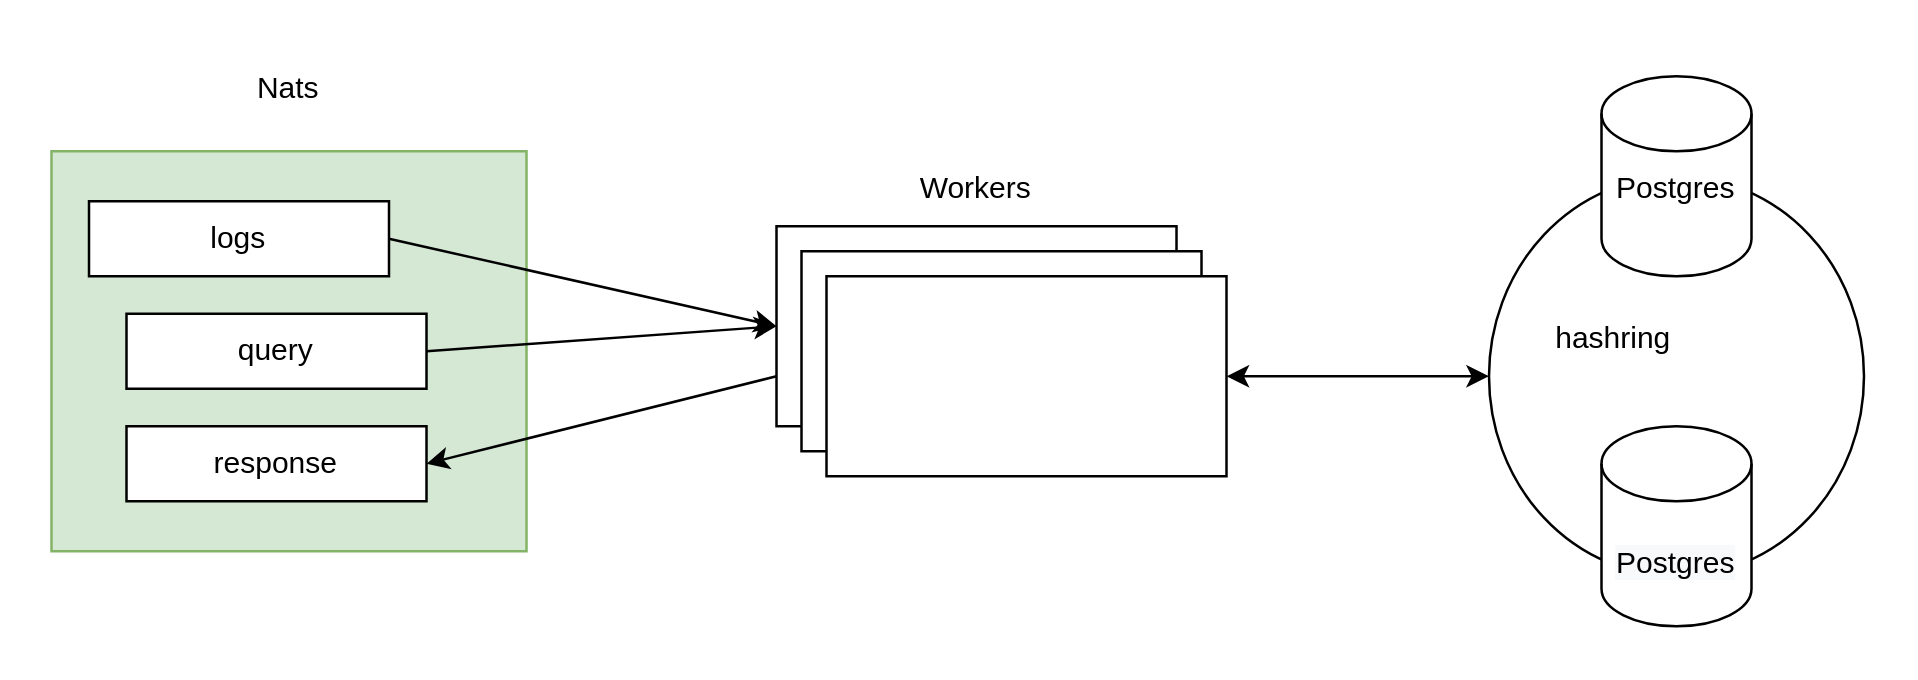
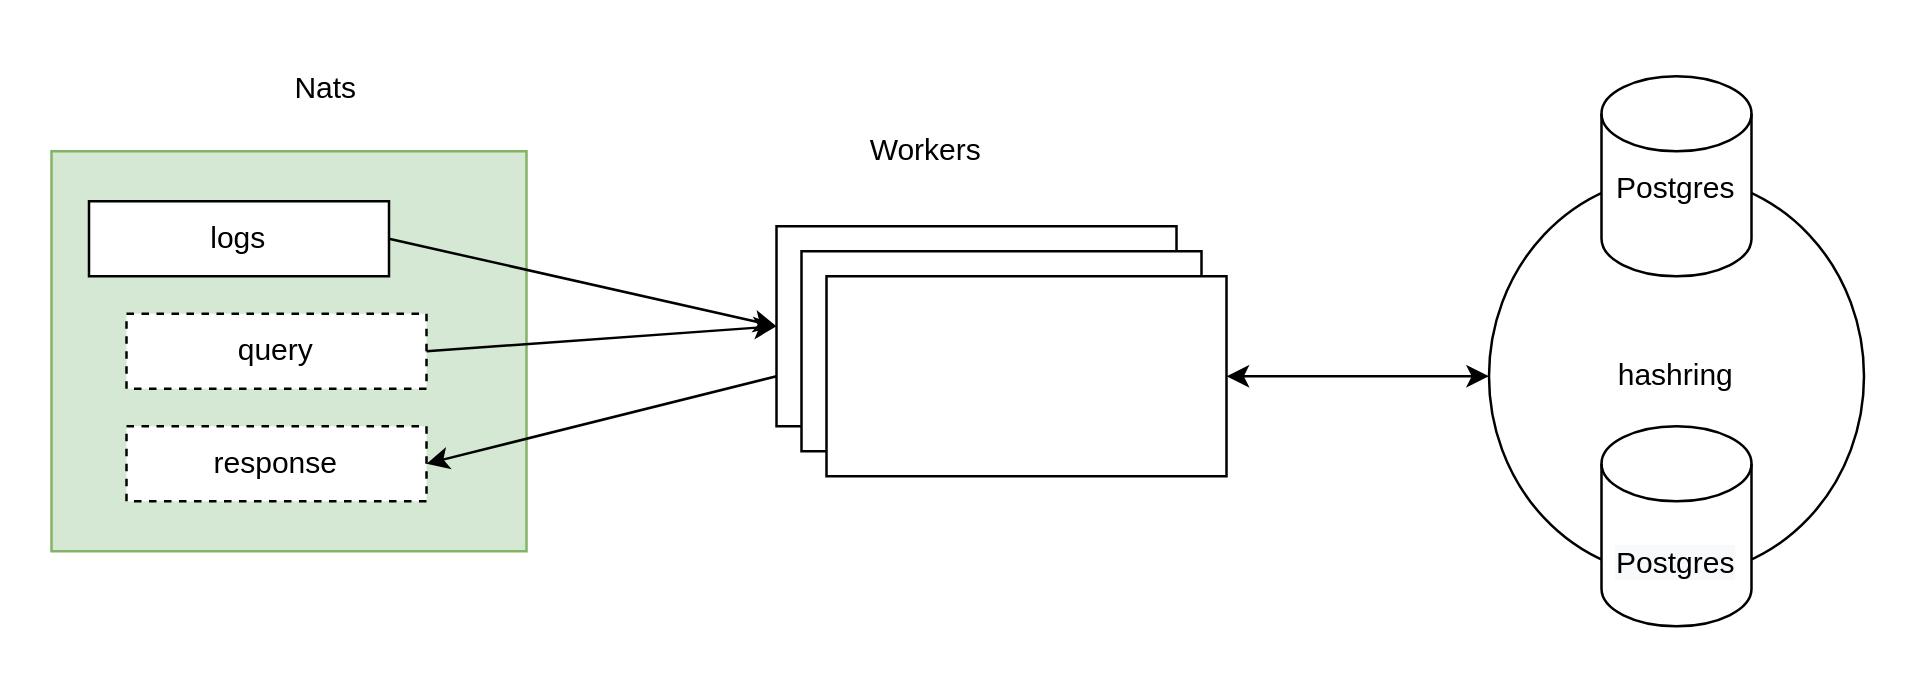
node "Nats": moved (289, 89) -> (326, 89)
node "Workers": moved (976, 189) -> (926, 151)
node "hashring": moved (1614, 339) -> (1676, 376)
node "query": style solid -> dashed
node "response": style solid -> dashed
